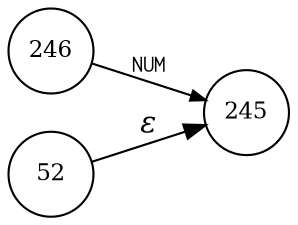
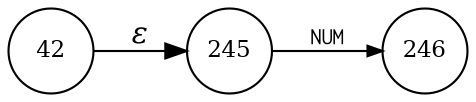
edge "246" -> "245": reversed
node "52": label "52" -> "42"
